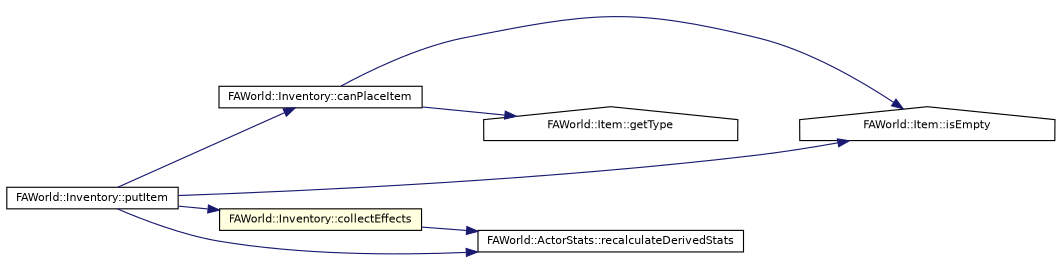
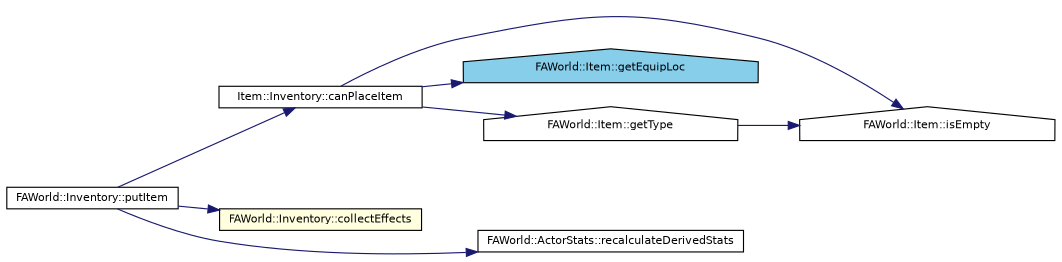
node "FAWorld::Item::getEquipLoc": added
node "FAWorld::Inventory::canPlaceItem": label "FAWorld::Inventory::canPlaceItem" -> "Item::Inventory::canPlaceItem"
edge "FAWorld::Inventory::putItem" -> "FAWorld::Item::isEmpty": now "FAWorld::Item::getType" -> "FAWorld::Item::isEmpty"
edge "FAWorld::Inventory::collectEffects" -> "FAWorld::ActorStats::recalculateDerivedStats": removed
